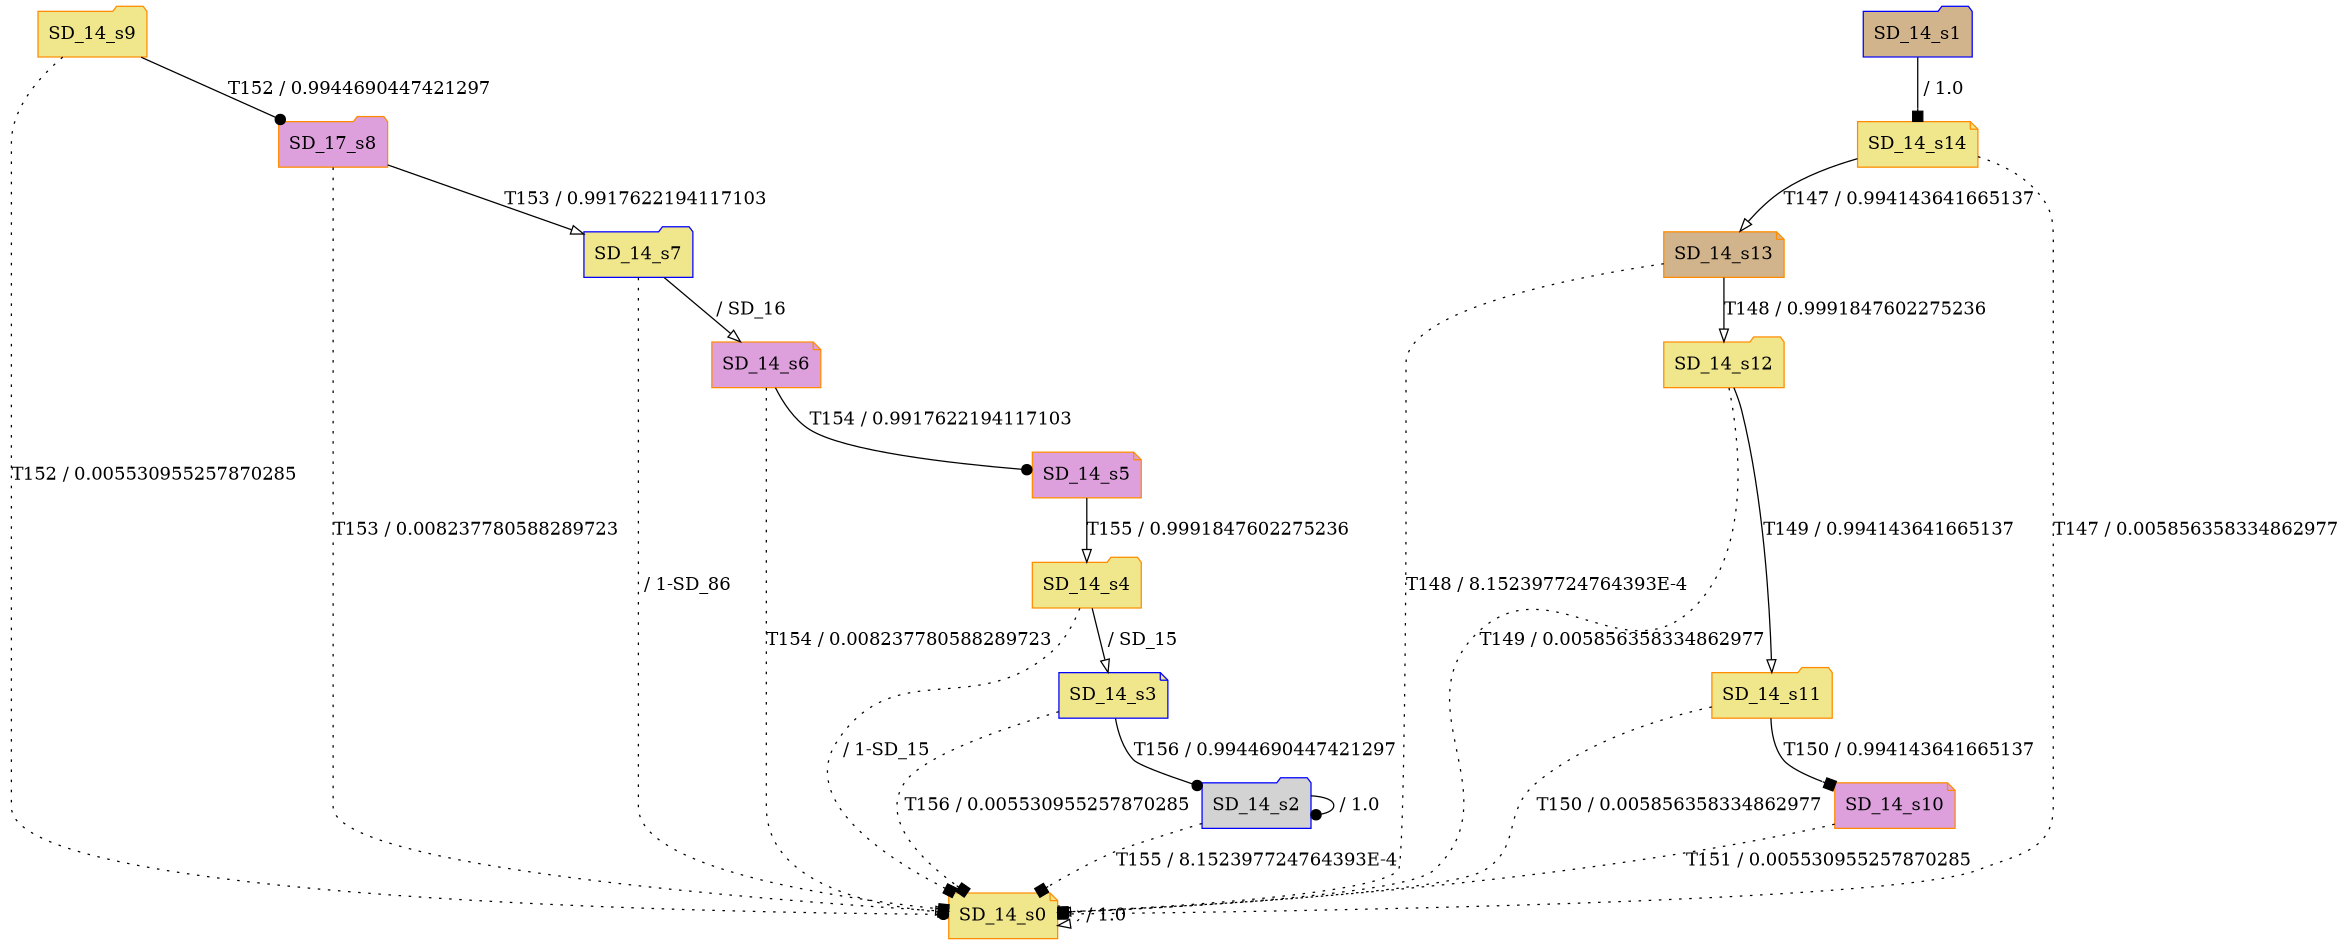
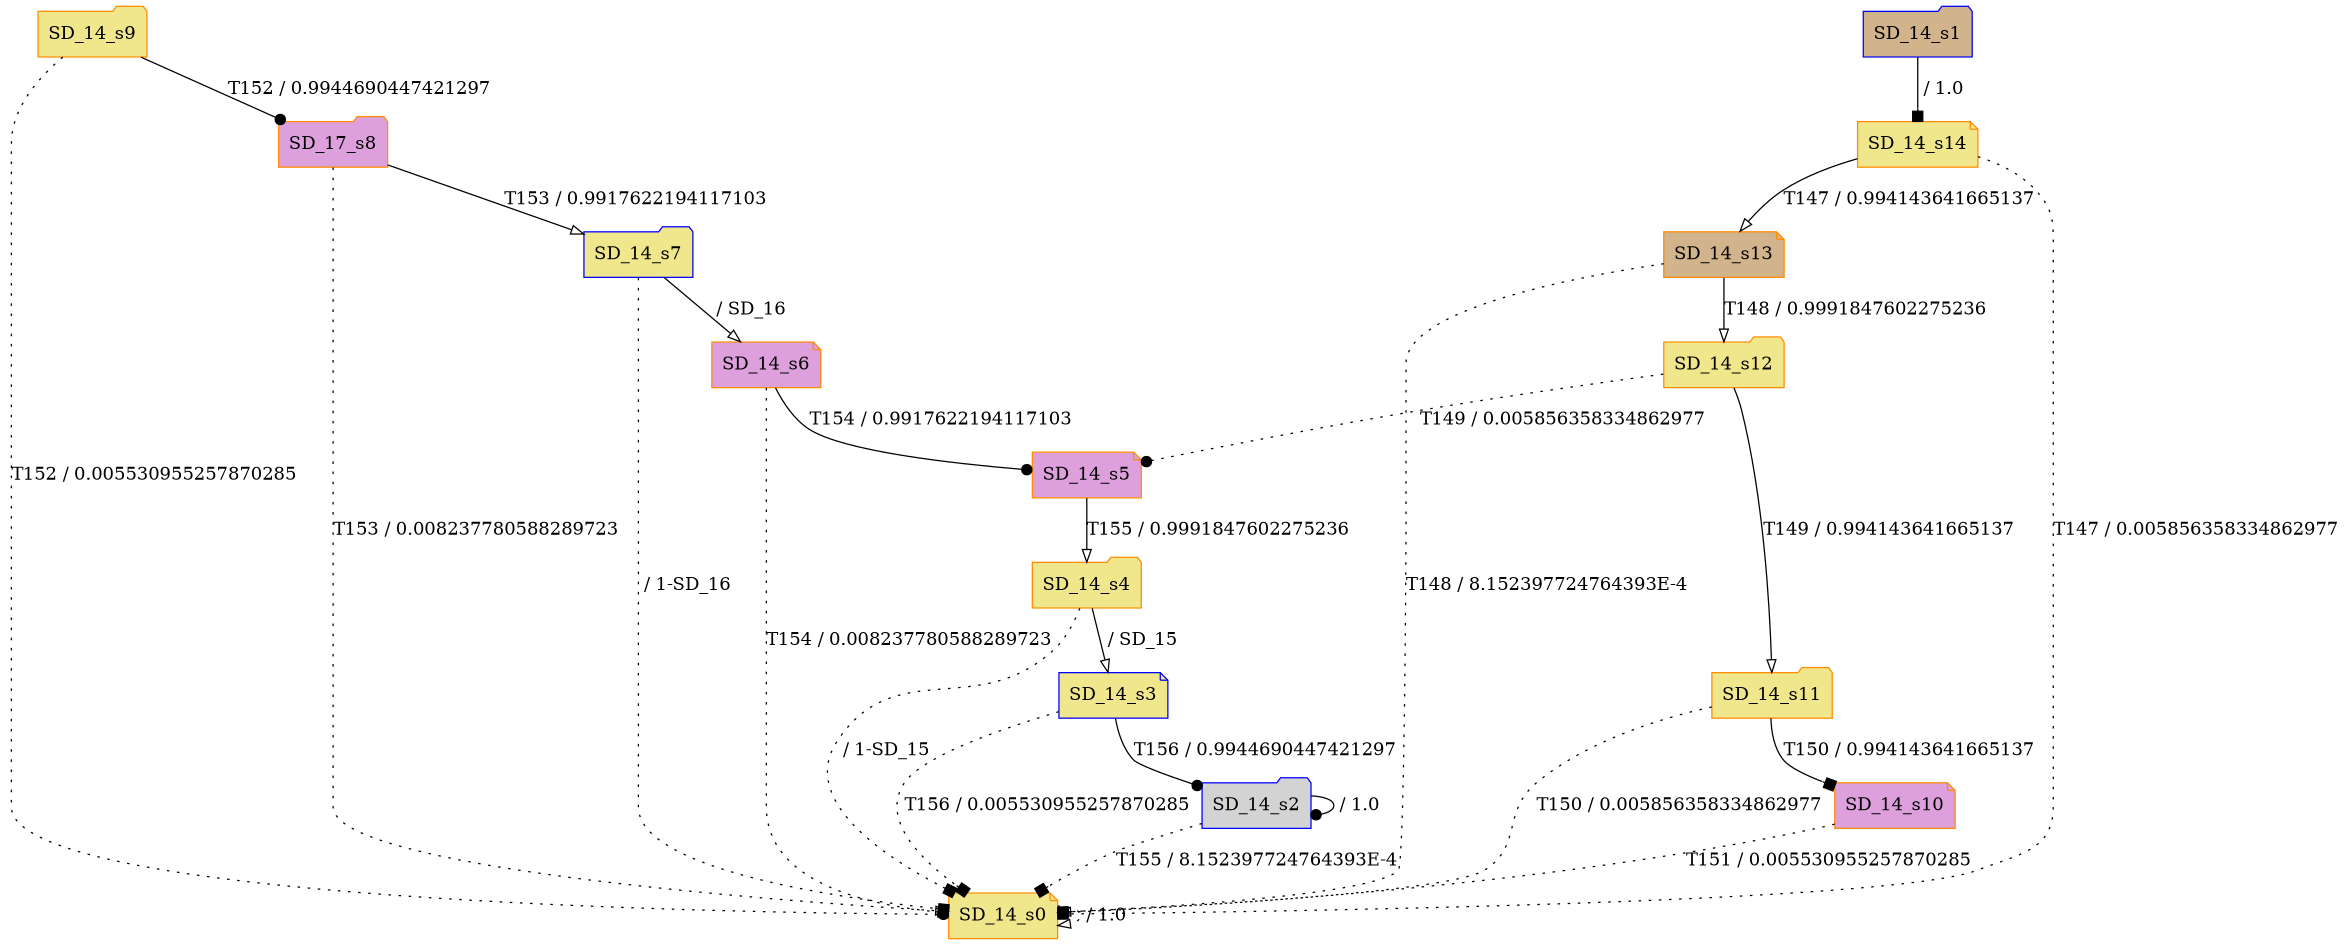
edge "SD_14_s7" -> "SD_14_s0": label " / 1-SD_86" -> " / 1-SD_16"
edge "SD_14_s12" -> "SD_14_s0": now "SD_14_s12" -> "SD_14_s5"
